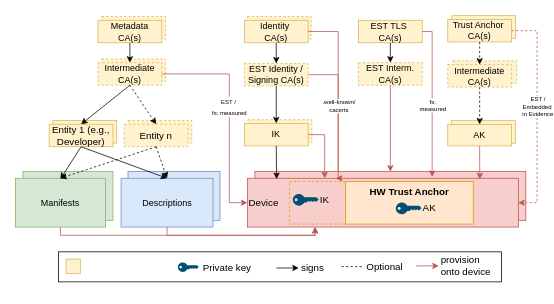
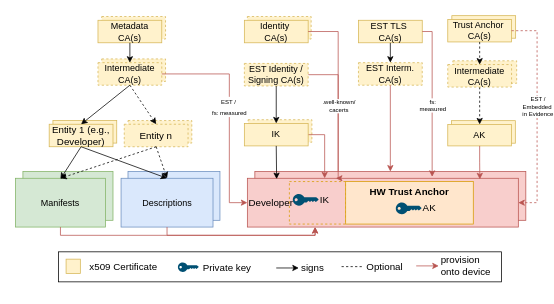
edge "Identity CA(s)" -> "EST Identity / Signing CA(s)": removed
node "Device": label "Device" -> "Developer"
node "x509 Certificate": added
